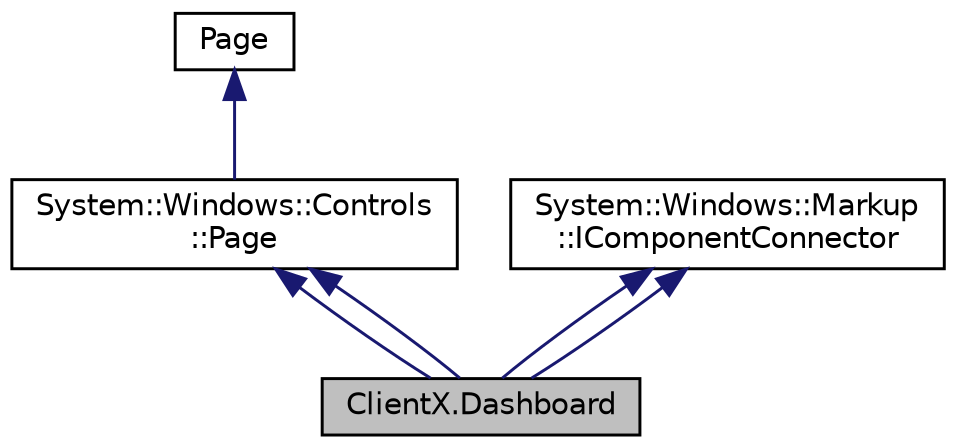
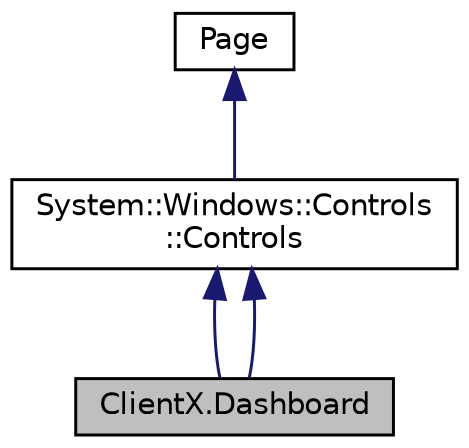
node "System::Windows::Controls ::Page": label "System::Windows::Controls ::Page" -> "System::Windows::Controls ::Controls"
node "System::Windows::Markup ::IComponentConnector": removed
